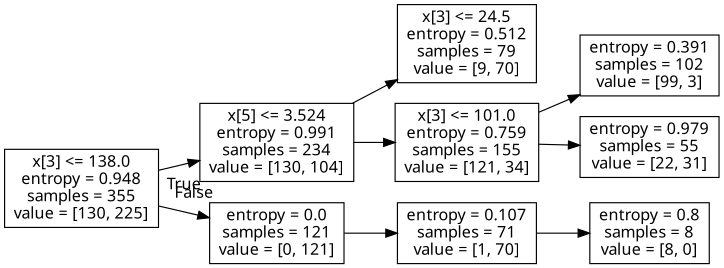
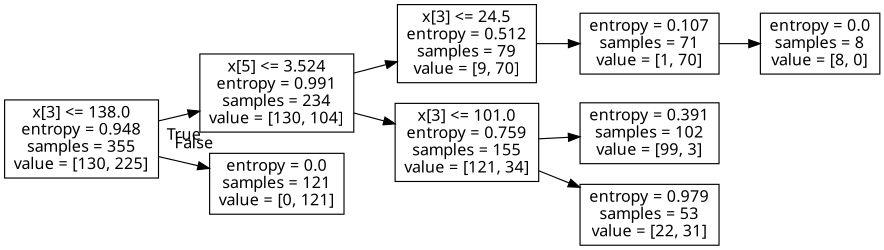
node "entropy = 0.979 samples = 55 value = [22, 31]": label "entropy = 0.979 samples = 55 value = [22, 31]" -> "entropy = 0.979 samples = 53 value = [22, 31]"
edge "entropy = 0.0 samples = 121 value = [0, 121]" -> "entropy = 0.107 samples = 71 value = [1, 70]": now "x[3] <= 24.5 entropy = 0.512 samples = 79 value = [9, 70]" -> "entropy = 0.107 samples = 71 value = [1, 70]"
node "entropy = 0.8 samples = 8 value = [8, 0]": label "entropy = 0.8 samples = 8 value = [8, 0]" -> "entropy = 0.0 samples = 8 value = [8, 0]"
